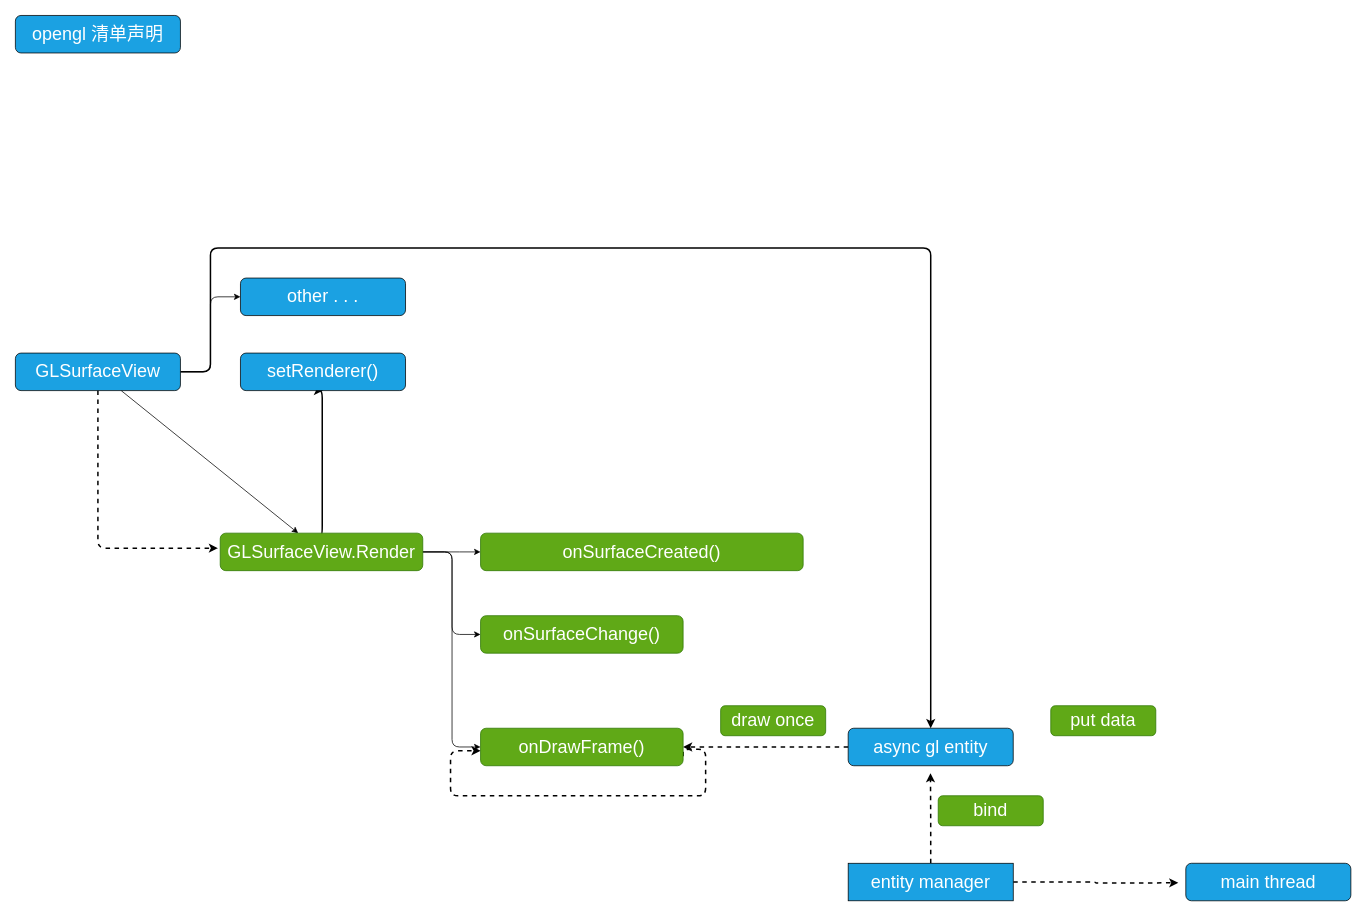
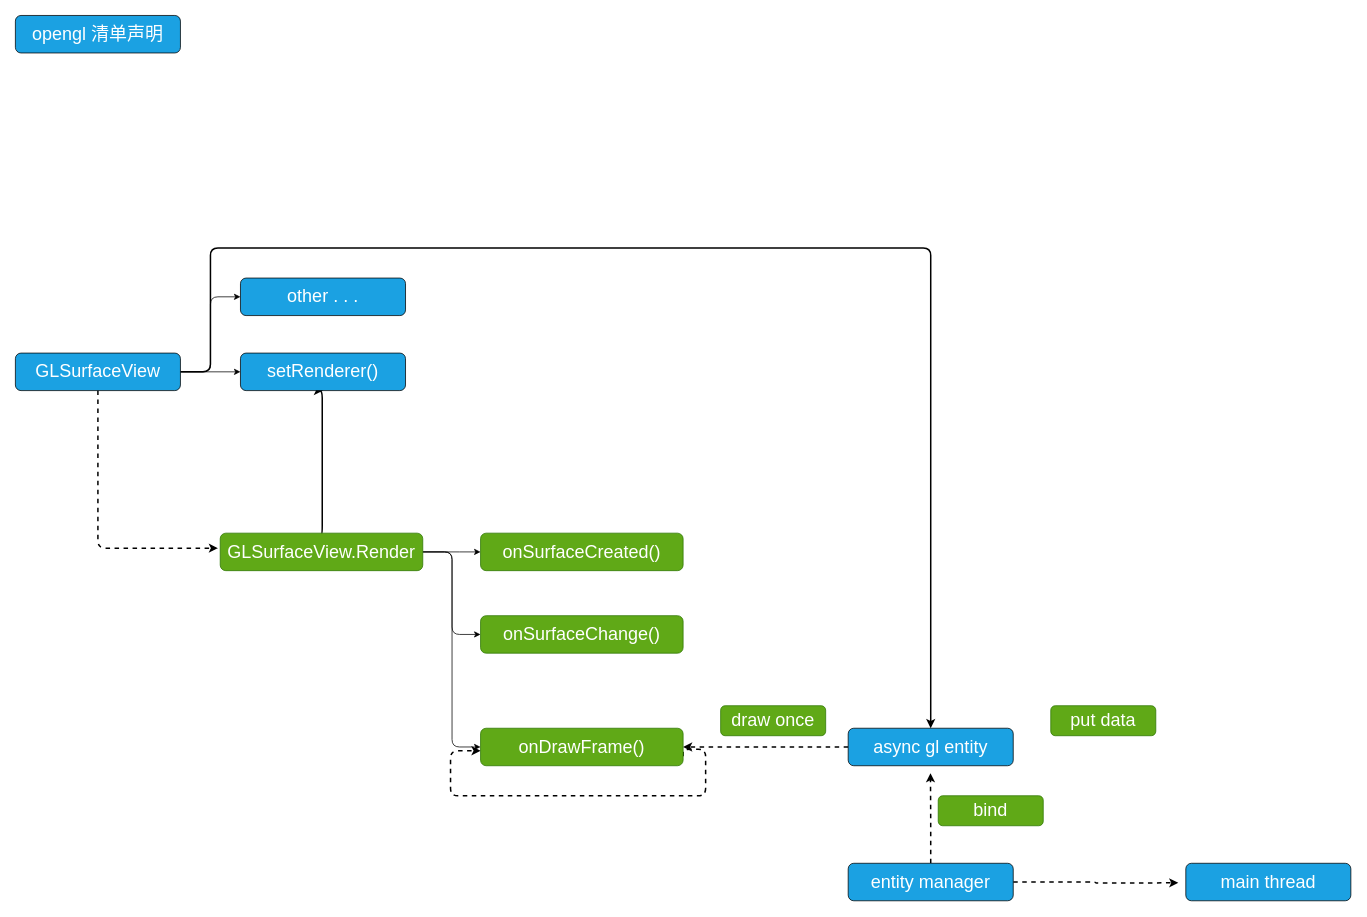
edge "GLSurfaceView" -> "GLSurfaceView.Render": now "GLSurfaceView" -> "setRenderer()"
node "onSurfaceCreated()": size 323x38 -> 203x38
node "entity manager": shape rectangle -> rounded rectangle
